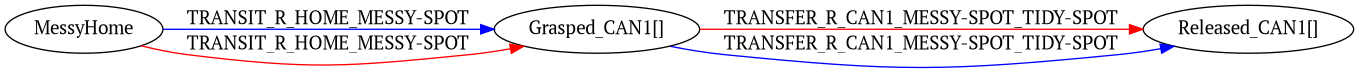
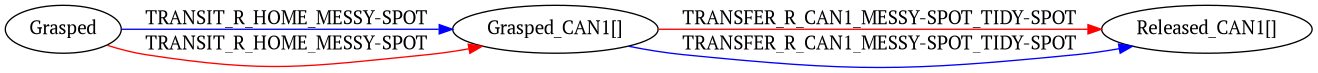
node "MessyHome": label "MessyHome" -> "Grasped"
